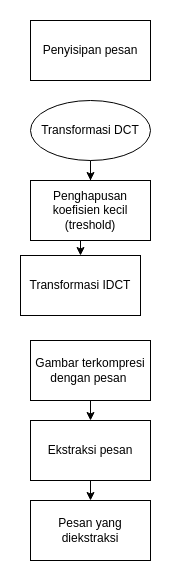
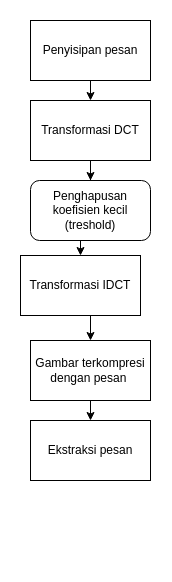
edge "Penyisipan pesan" -> "Transformasi DCT": added
node "Transformasi DCT": shape ellipse -> rectangle
node "Penghapusan koefisien kecil (treshold)": shape rectangle -> rounded rectangle
edge "Transformasi IDCT" -> "Gambar terkompresi dengan pesan": added
edge "Ekstraksi pesan" -> "Pesan yang diekstraksi": removed
node "Pesan yang diekstraksi": removed
